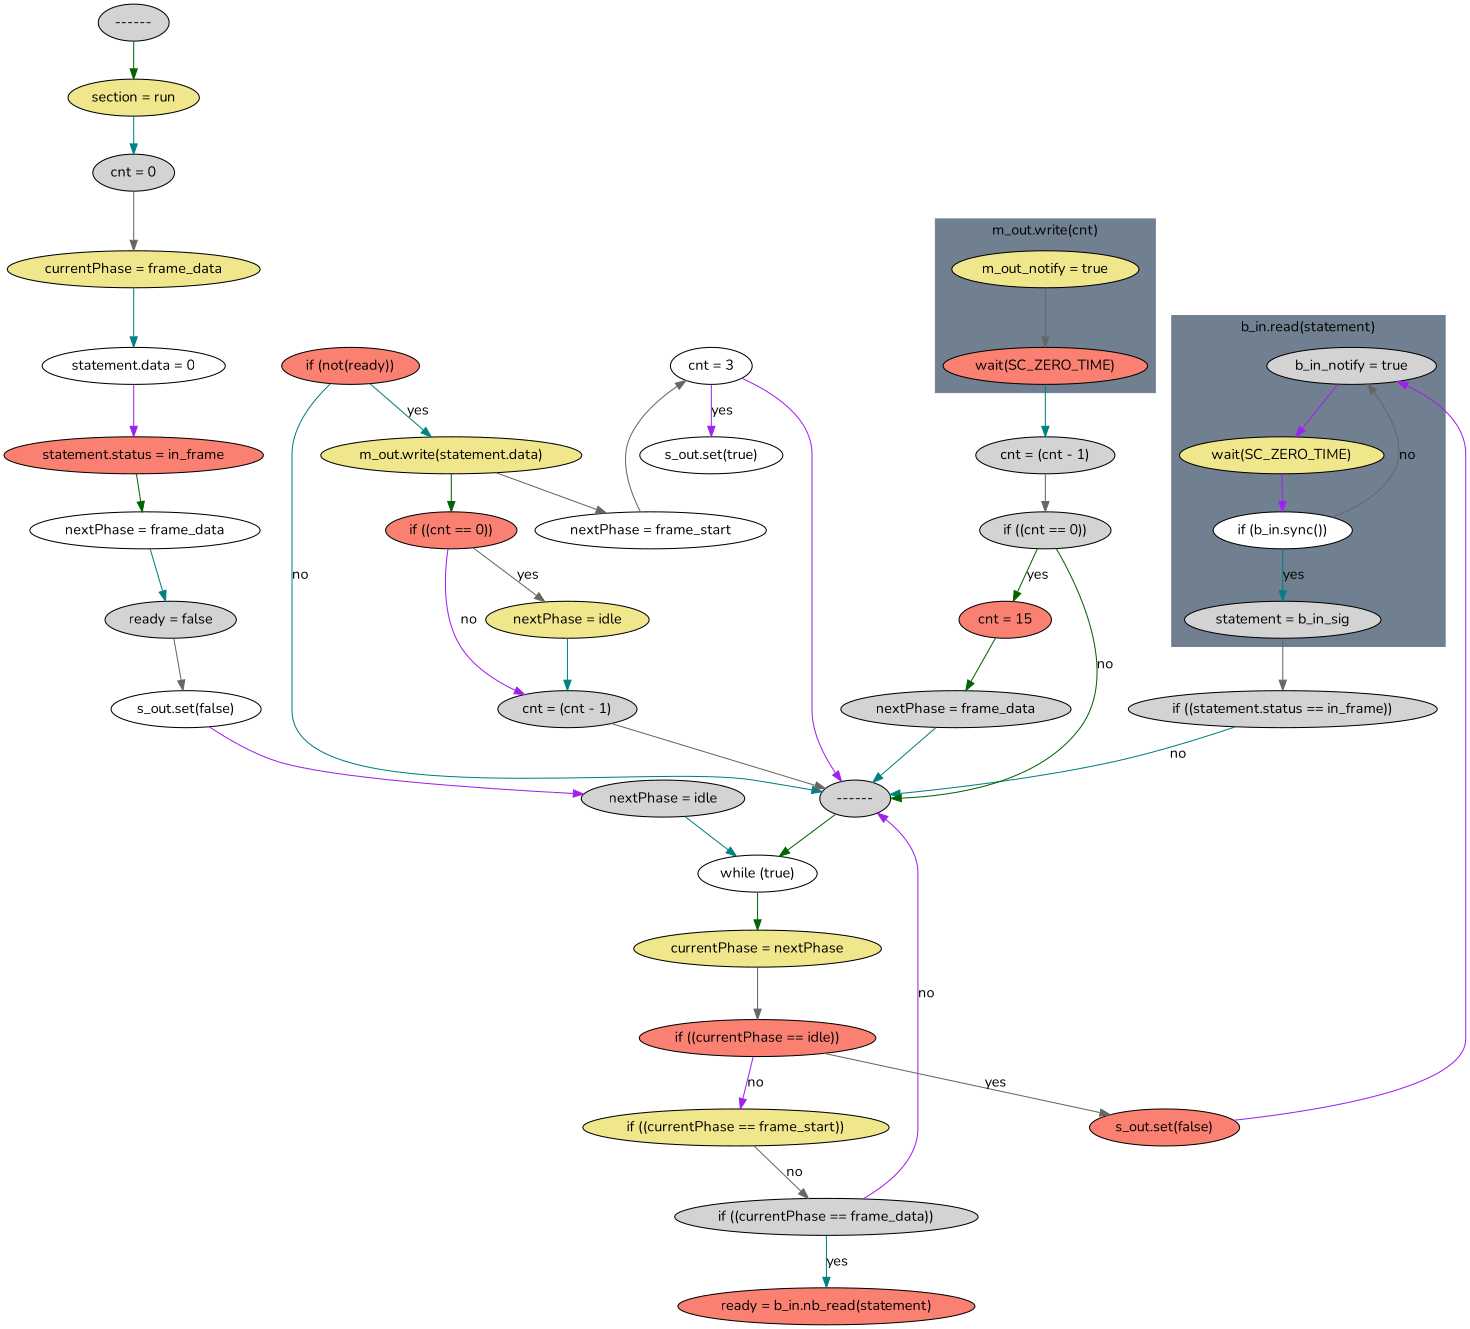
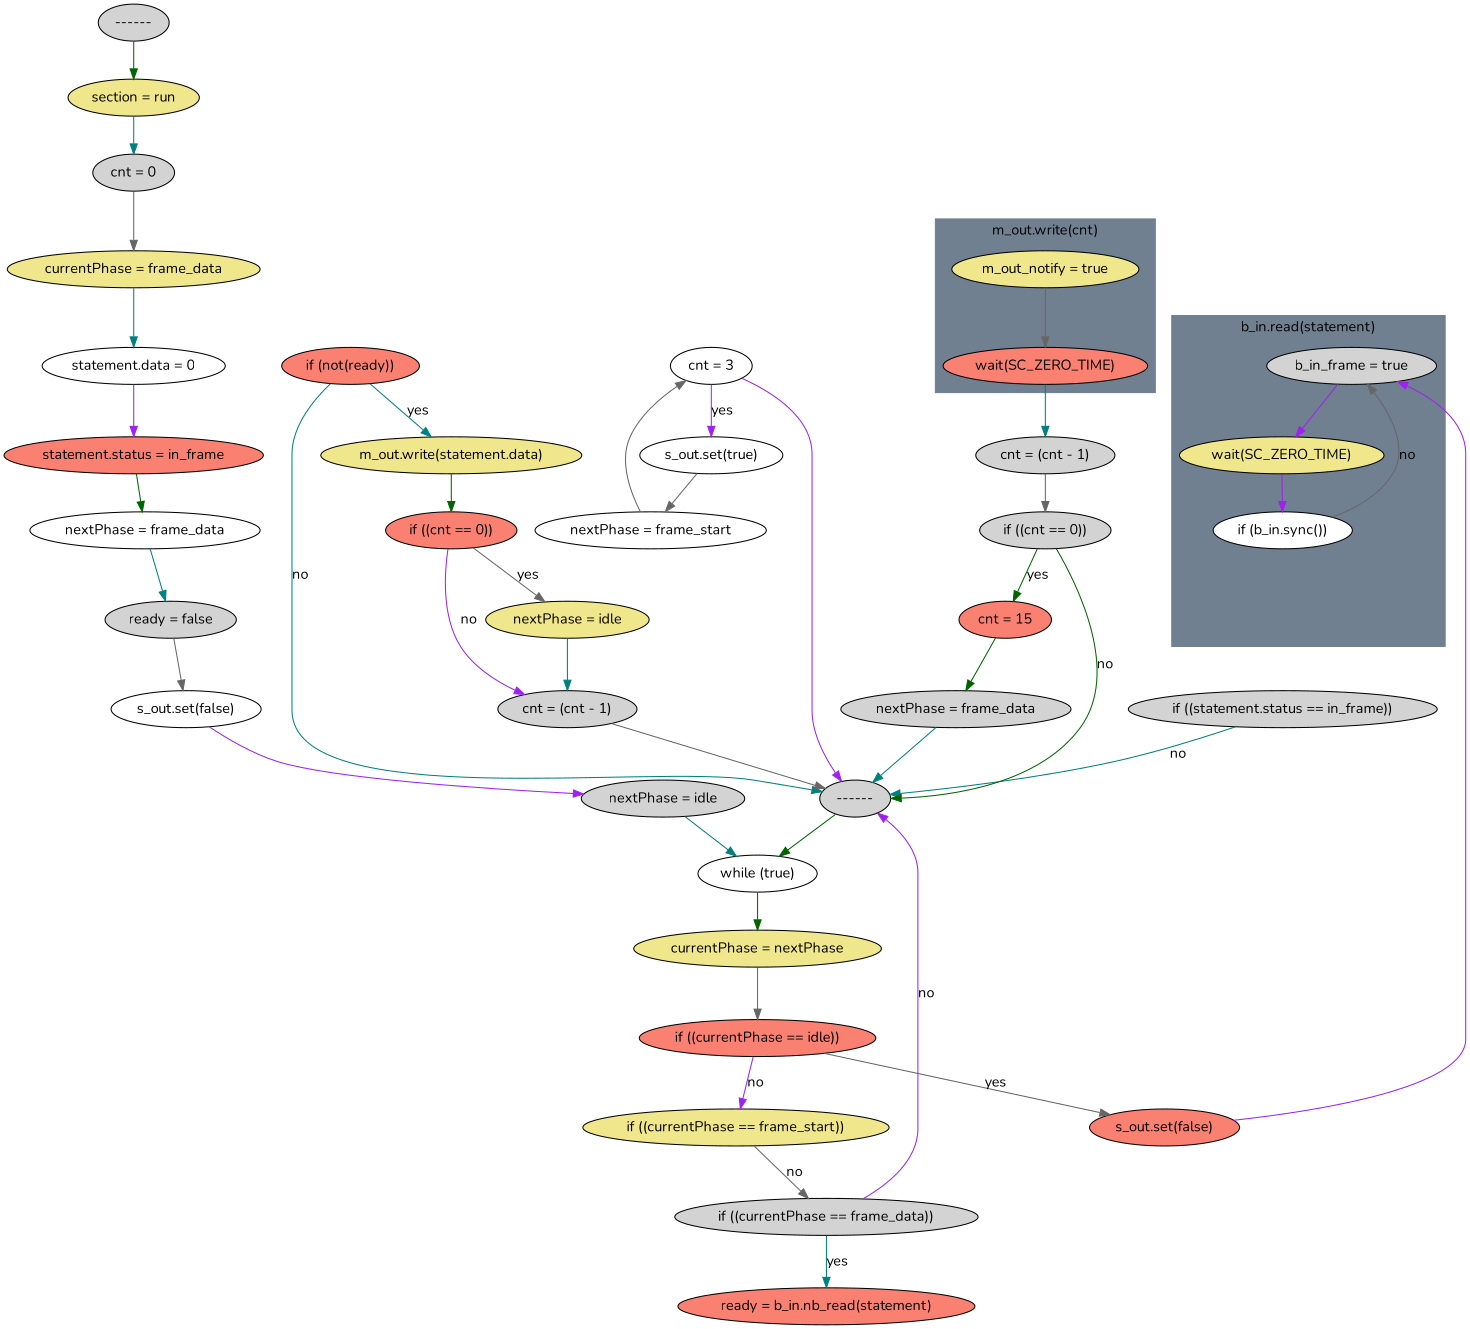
node "b_in_notify = true": label "b_in_notify = true" -> "b_in_frame = true"
edge "m_out.write(statement.data)" -> "nextPhase = frame_start": now "s_out.set(true)" -> "nextPhase = frame_start"
node "statement = b_in_sig": removed
